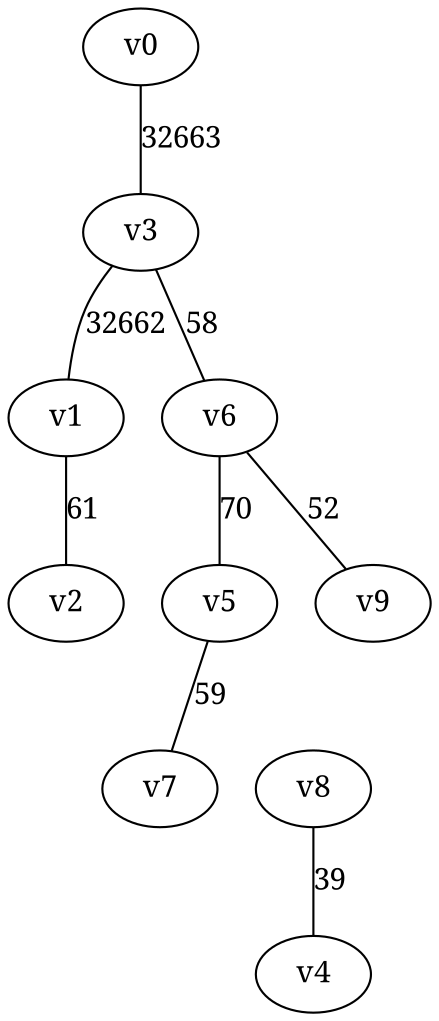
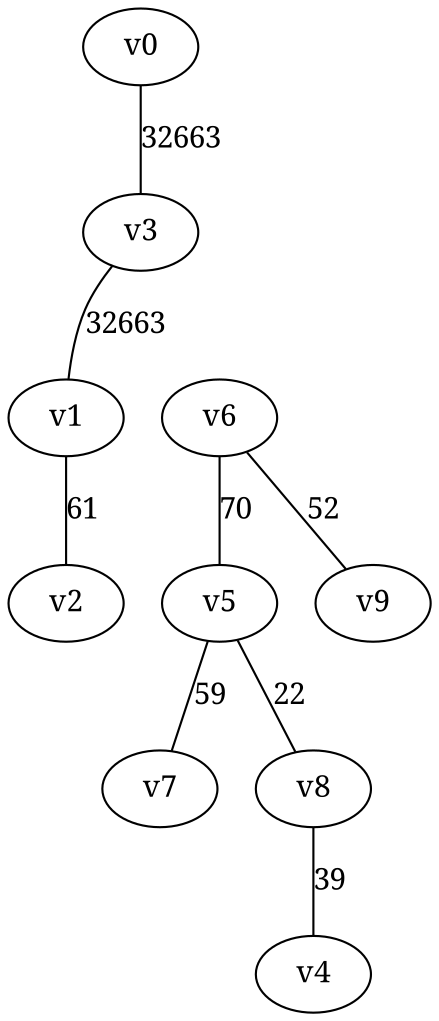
edge "v3" -- "v1": label "32662" -> "32663"
edge "v3" -- "v6": removed, label "58"
edge "v5" -- "v8": added, label "22"
